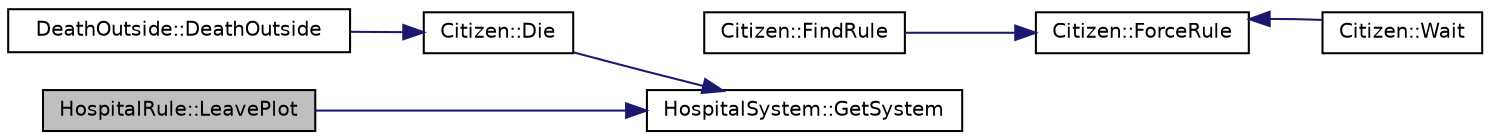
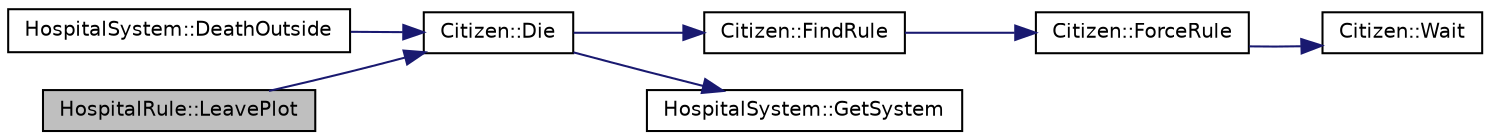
edge "Citizen::Wait" -> "Citizen::ForceRule": reversed
node "DeathOutside::DeathOutside": label "DeathOutside::DeathOutside" -> "HospitalSystem::DeathOutside"
edge "Citizen::Die" -> "Citizen::FindRule": added
edge "HospitalRule::LeavePlot" -> "HospitalSystem::GetSystem": now "HospitalRule::LeavePlot" -> "Citizen::Die"
